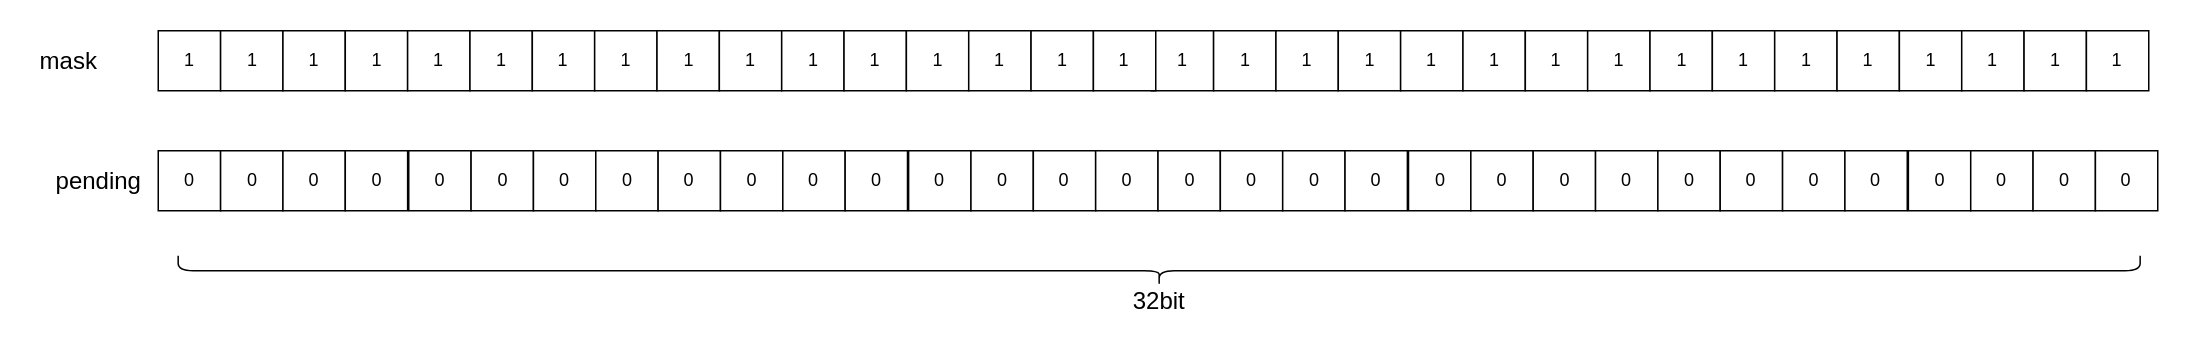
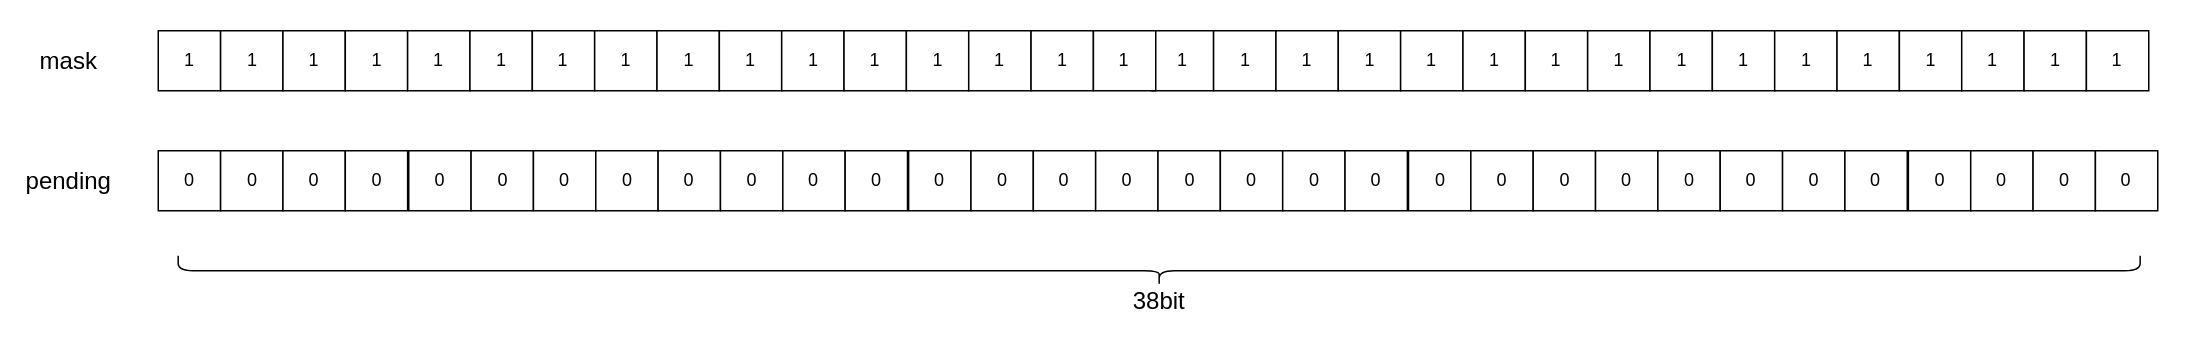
node "pending": moved (98, 181) -> (68, 181)
node "32bit": label "32bit" -> "38bit"
